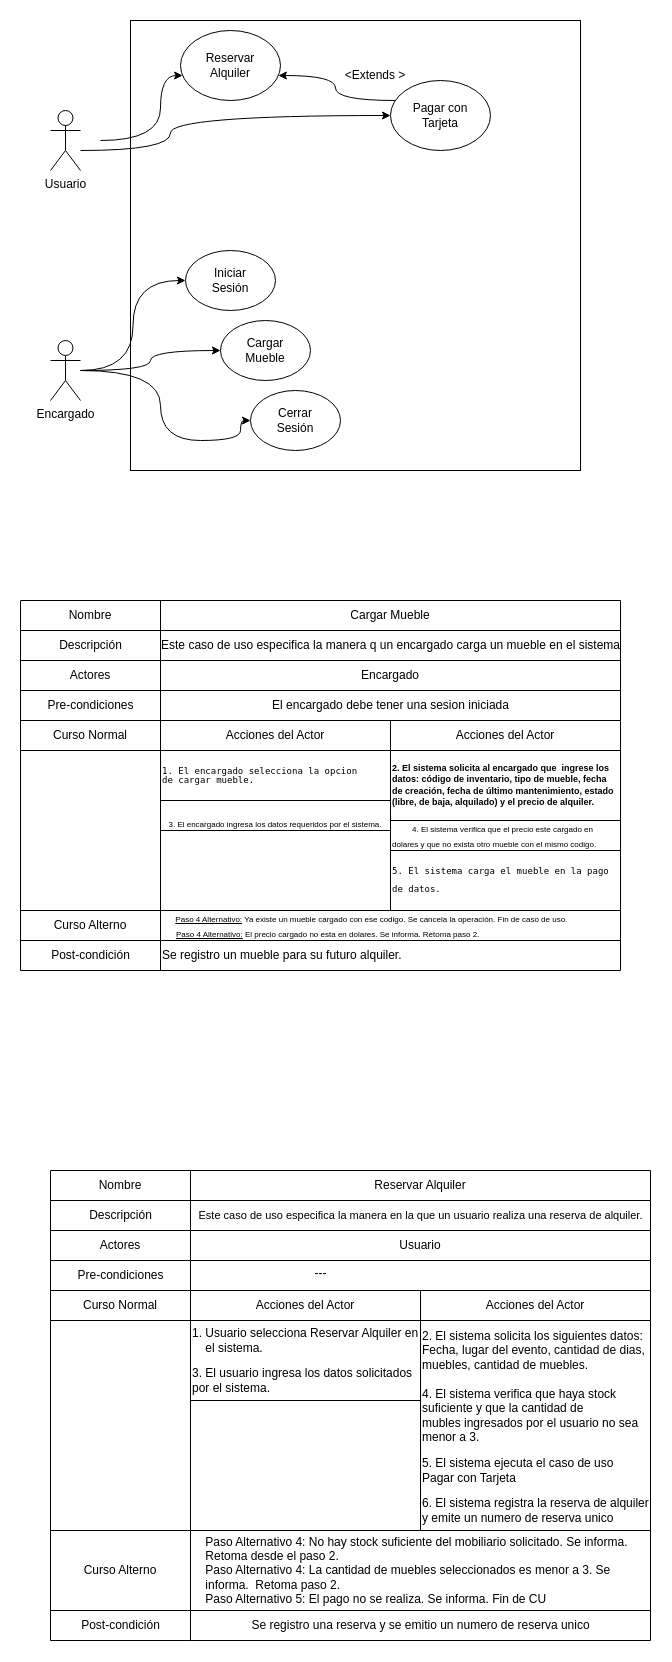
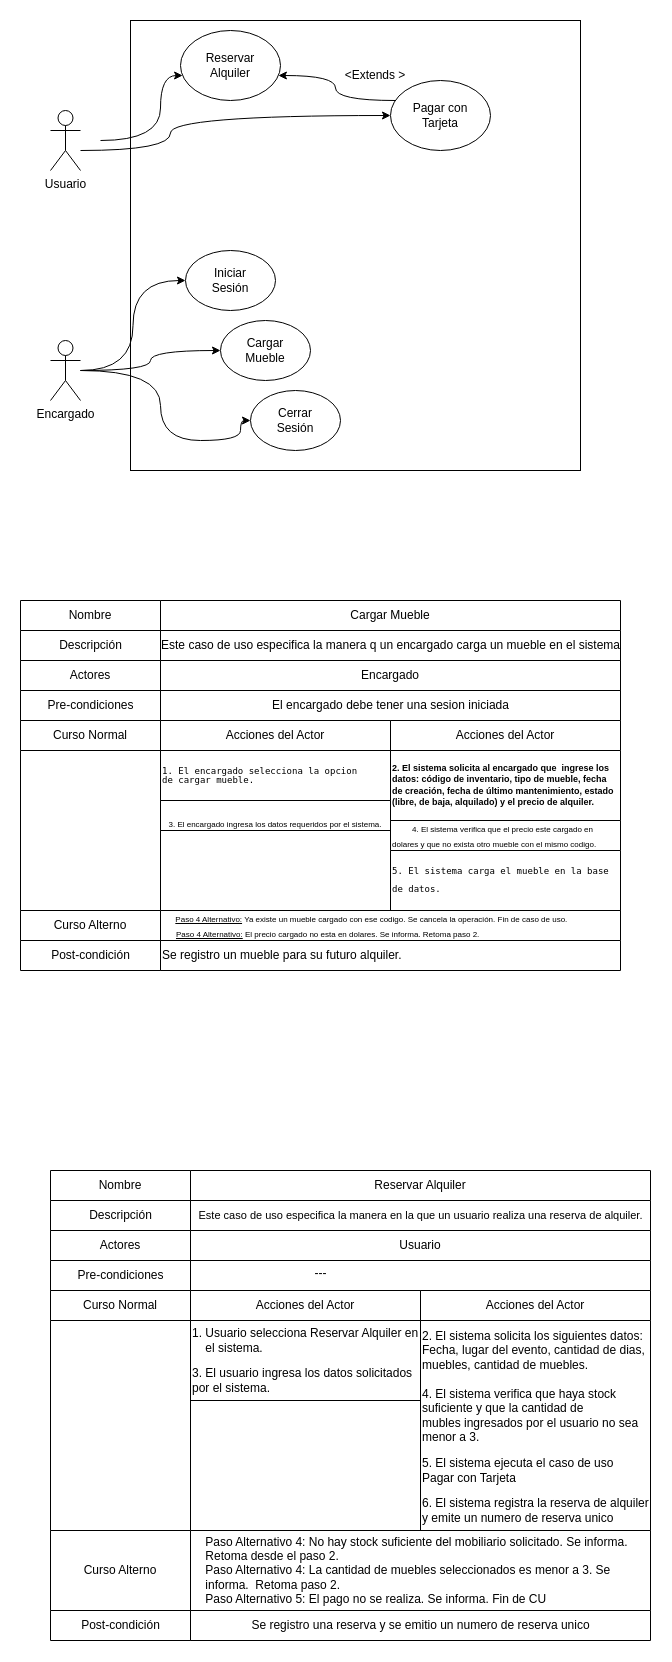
node "5. El sistema carga el mueble en la pago de datos.": label "5. El sistema carga el mueble en la pago de datos." -> "5. El sistema carga el mueble en la base de datos."
